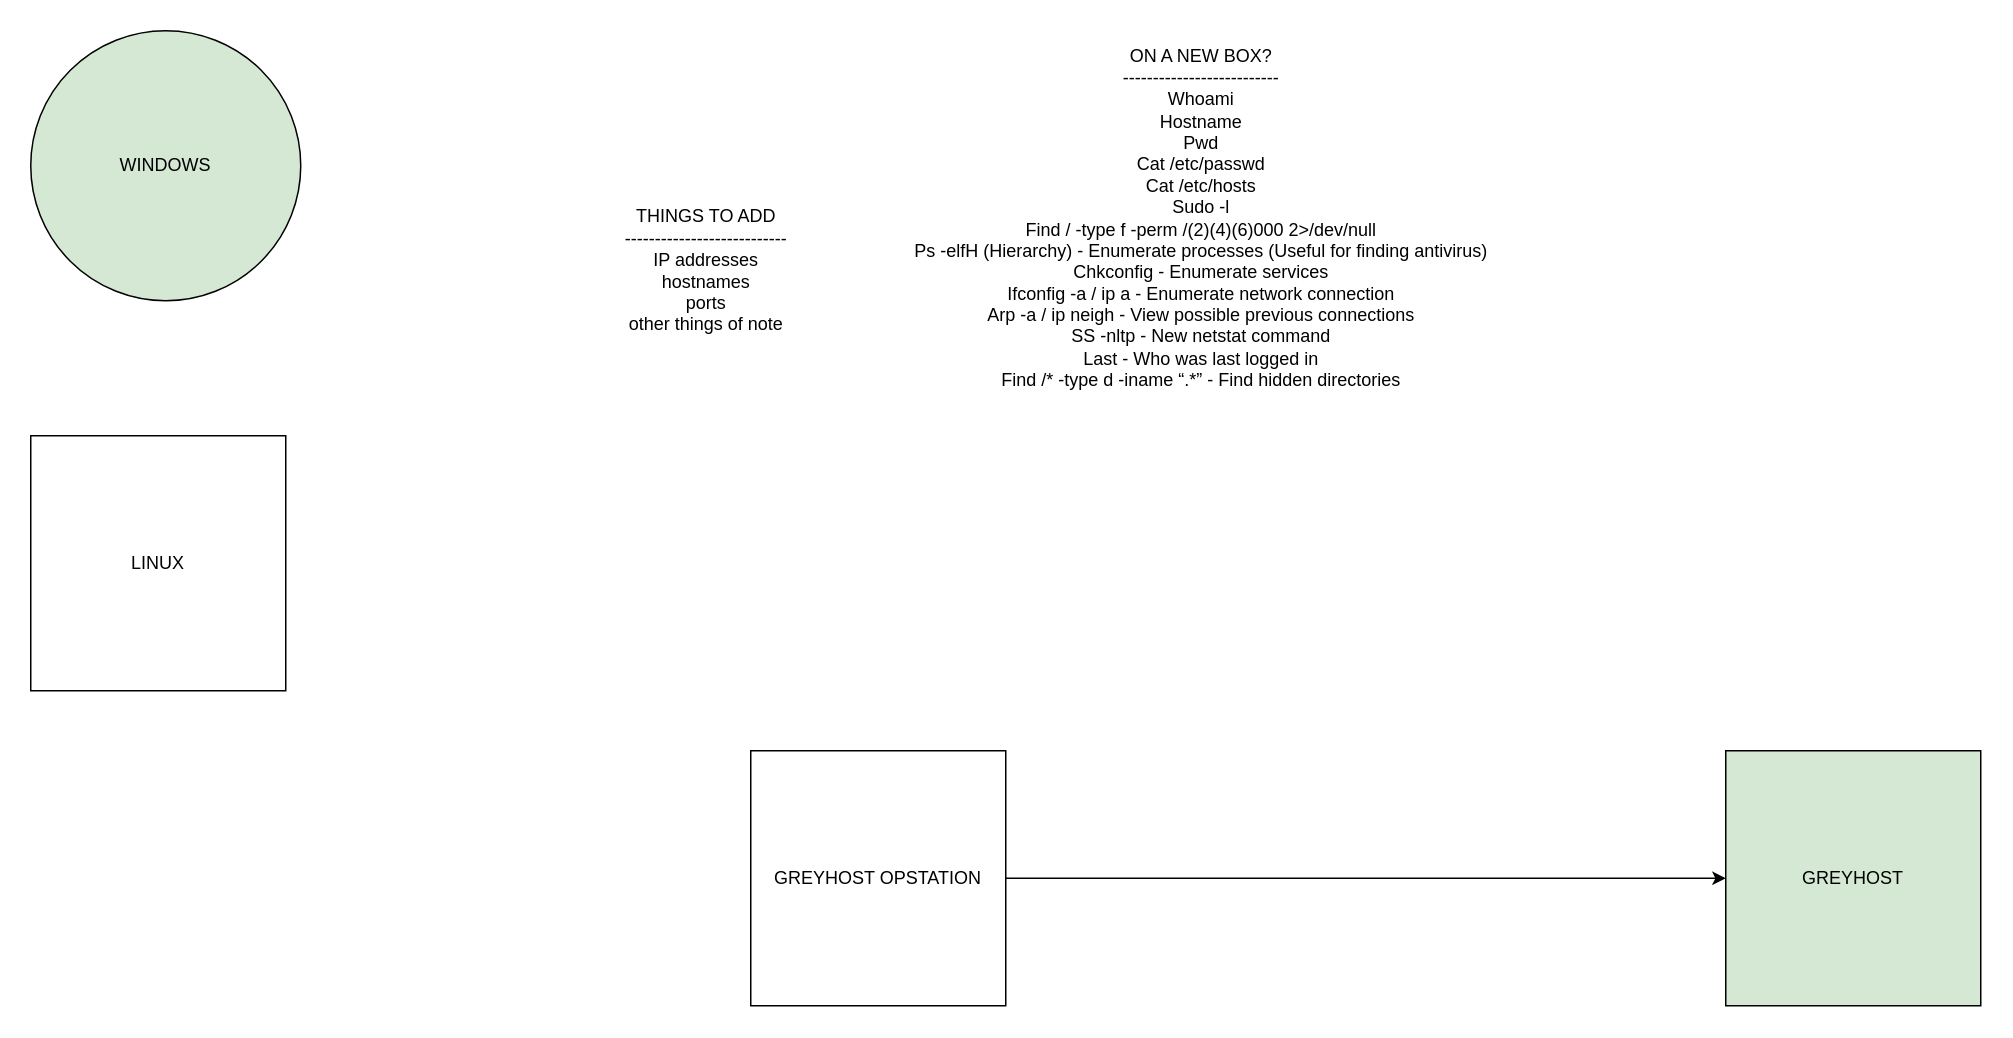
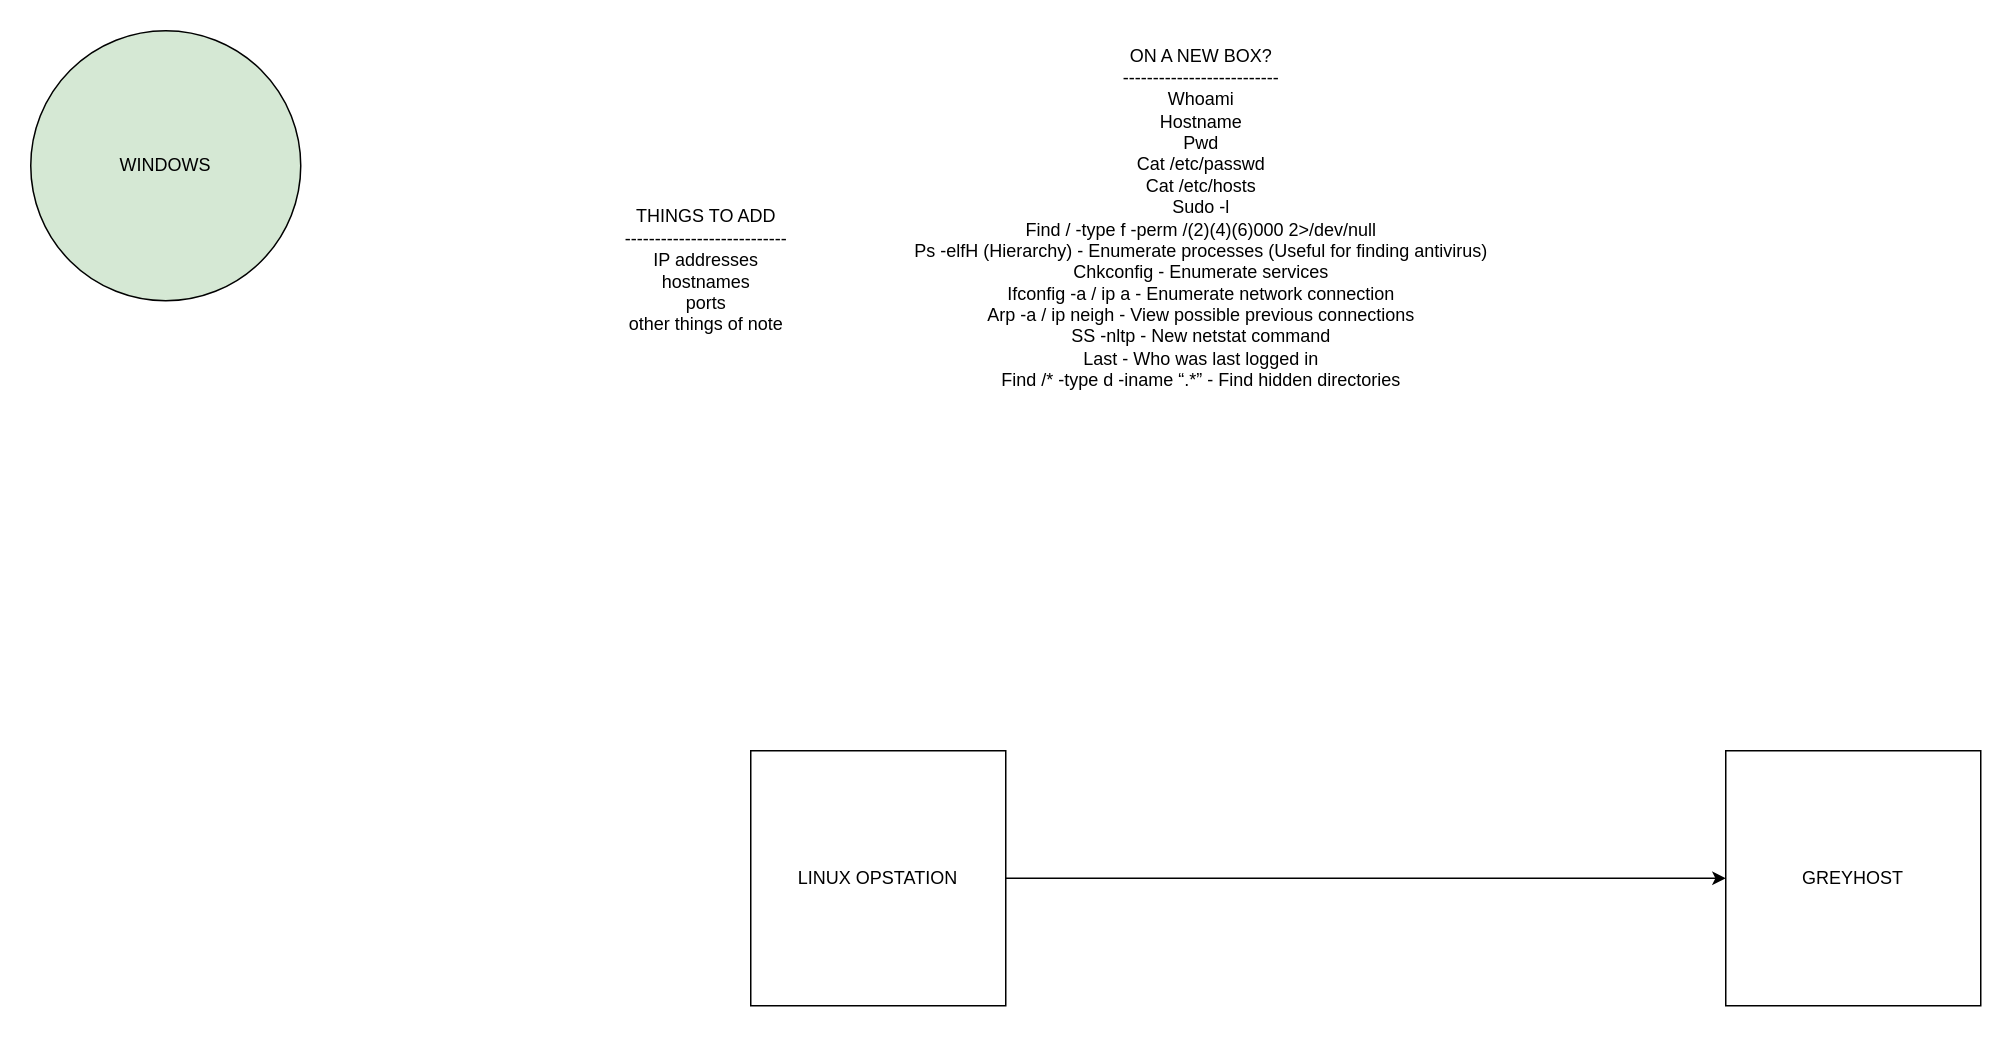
node "LINUX": removed
node "GREYHOST OPSTATION": label "GREYHOST OPSTATION" -> "LINUX OPSTATION"
node "GREYHOST": fillcolor #d5e8d4 -> #ffffff
